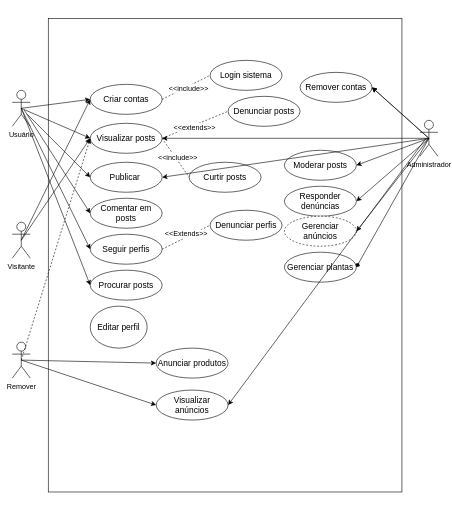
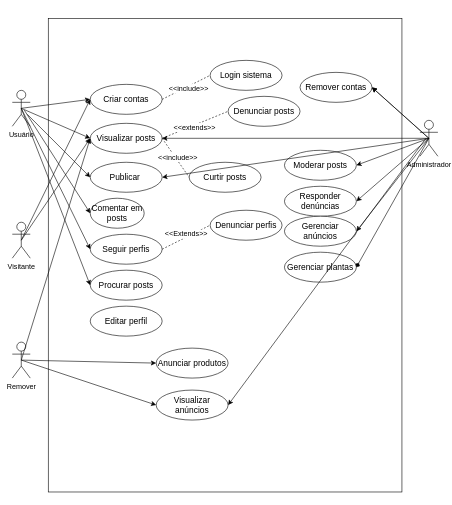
node "Comentar em posts": size 72x30 -> 54x30
node "Gerenciar anúncios": style dashed -> solid
edge "Remover" -> "Visualizar posts": style dashed -> solid
node "Editar perfil": size 57x42 -> 72x30
